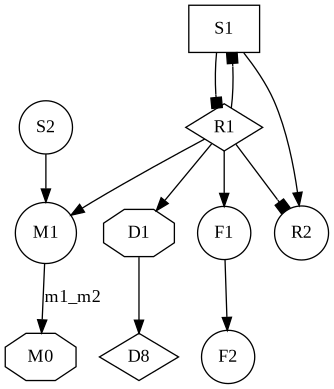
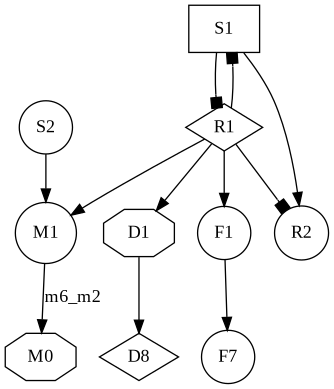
edge "M1" -> "M0": label "m1_m2" -> "m6_m2"
node "F2": label "F2" -> "F7"
